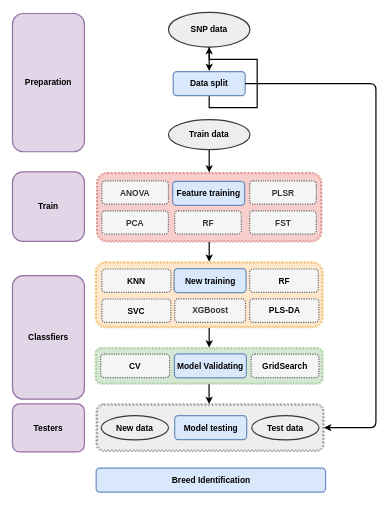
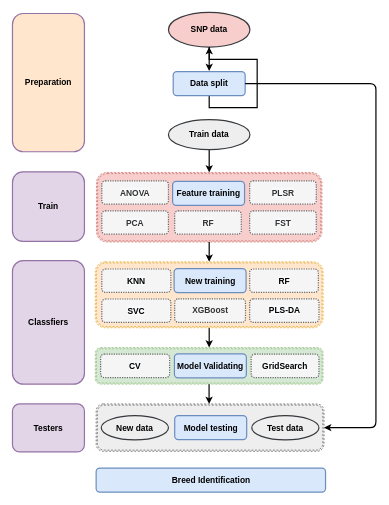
node "SNP data": fillcolor #eeeeee -> #f8cecc
node "Preparation": fillcolor #e1d5e7 -> #ffe6cc
node "Classfiers": moved (48, 338) -> (48, 323)
